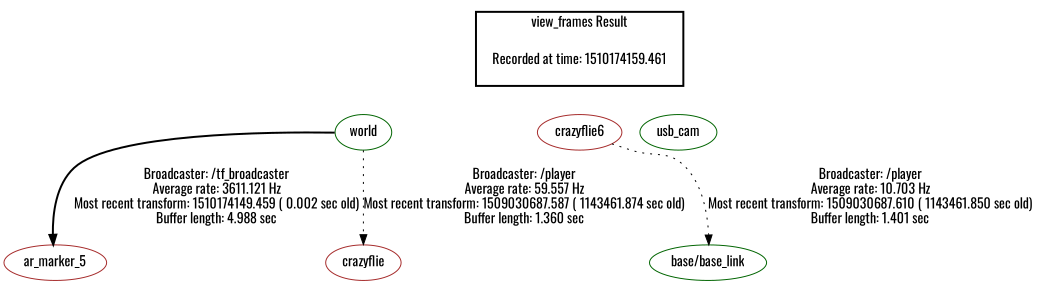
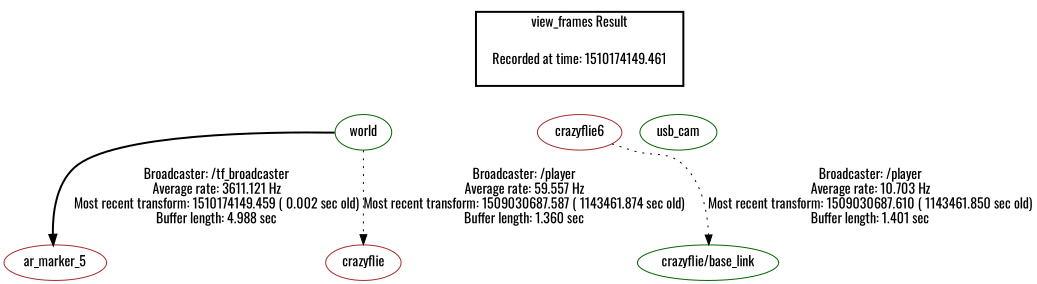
node "Recorded at time: 1510174159.461": label "Recorded at time: 1510174159.461" -> "Recorded at time: 1510174149.461"
node "base/base_link": label "base/base_link" -> "crazyflie/base_link"
